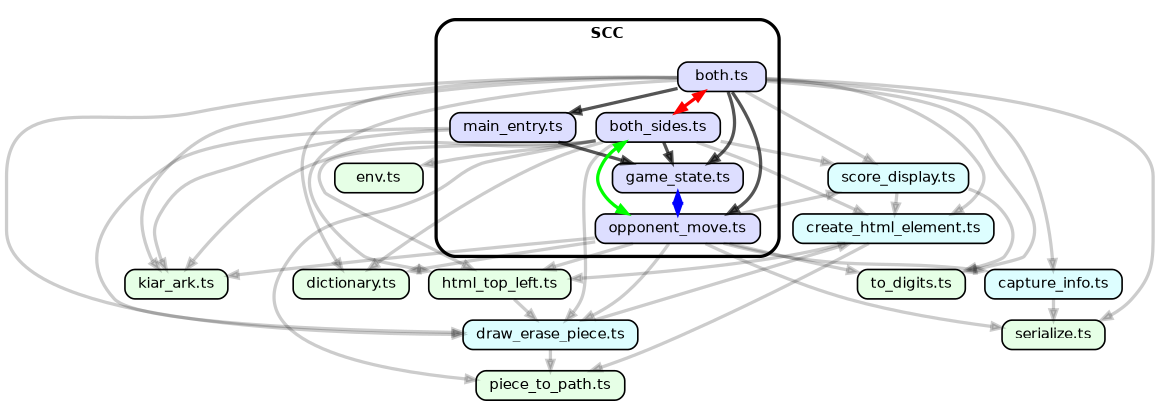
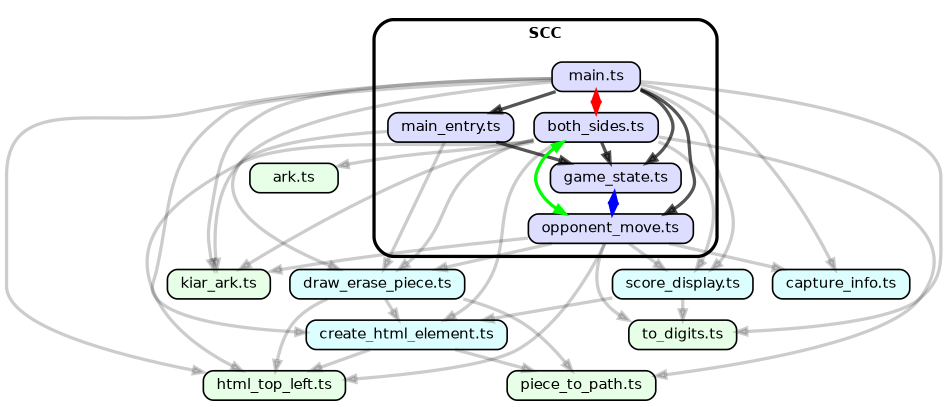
node "both.ts": label "both.ts" -> "main.ts"
node "env.ts": label "env.ts" -> "ark.ts"
node "dictionary.ts": removed
edge "html_top_left.ts" -> "draw_erase_piece.ts": reversed
node "serialize.ts": removed
